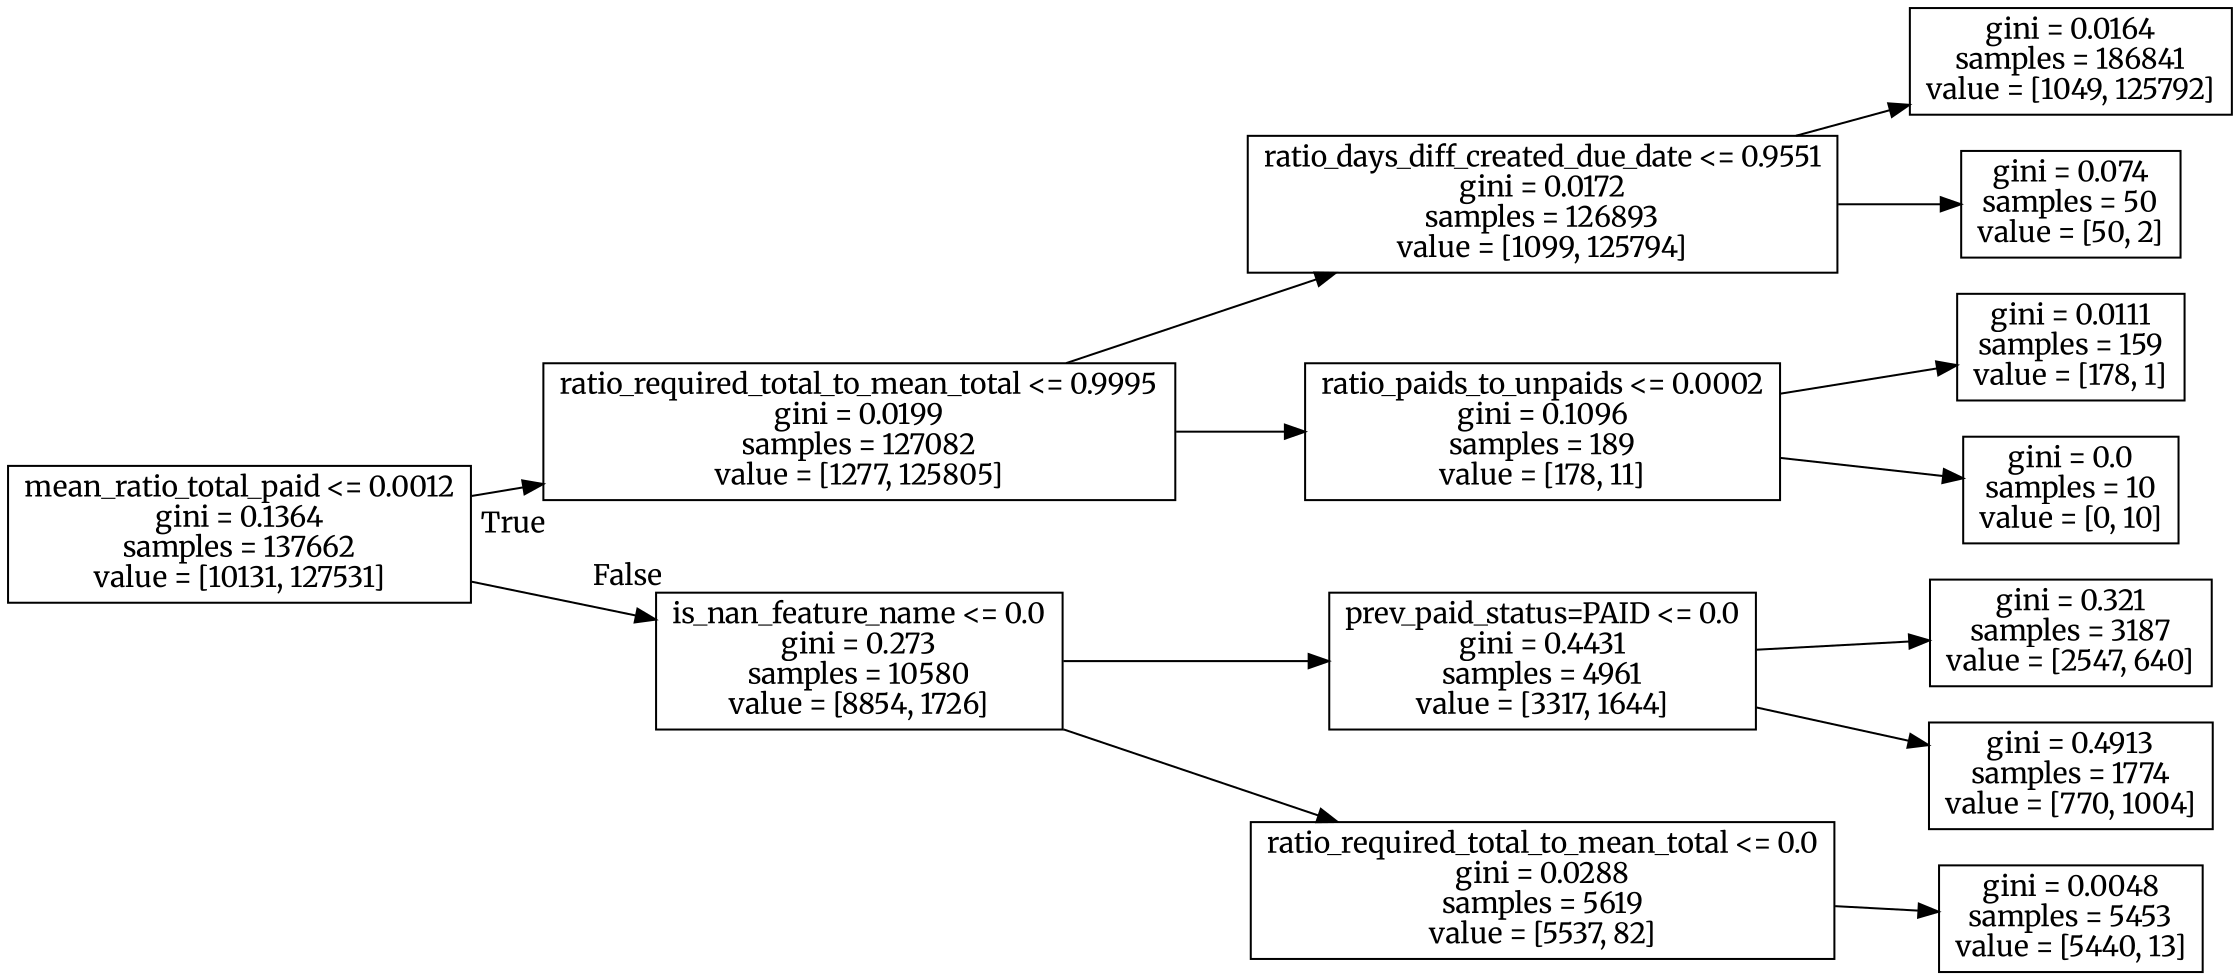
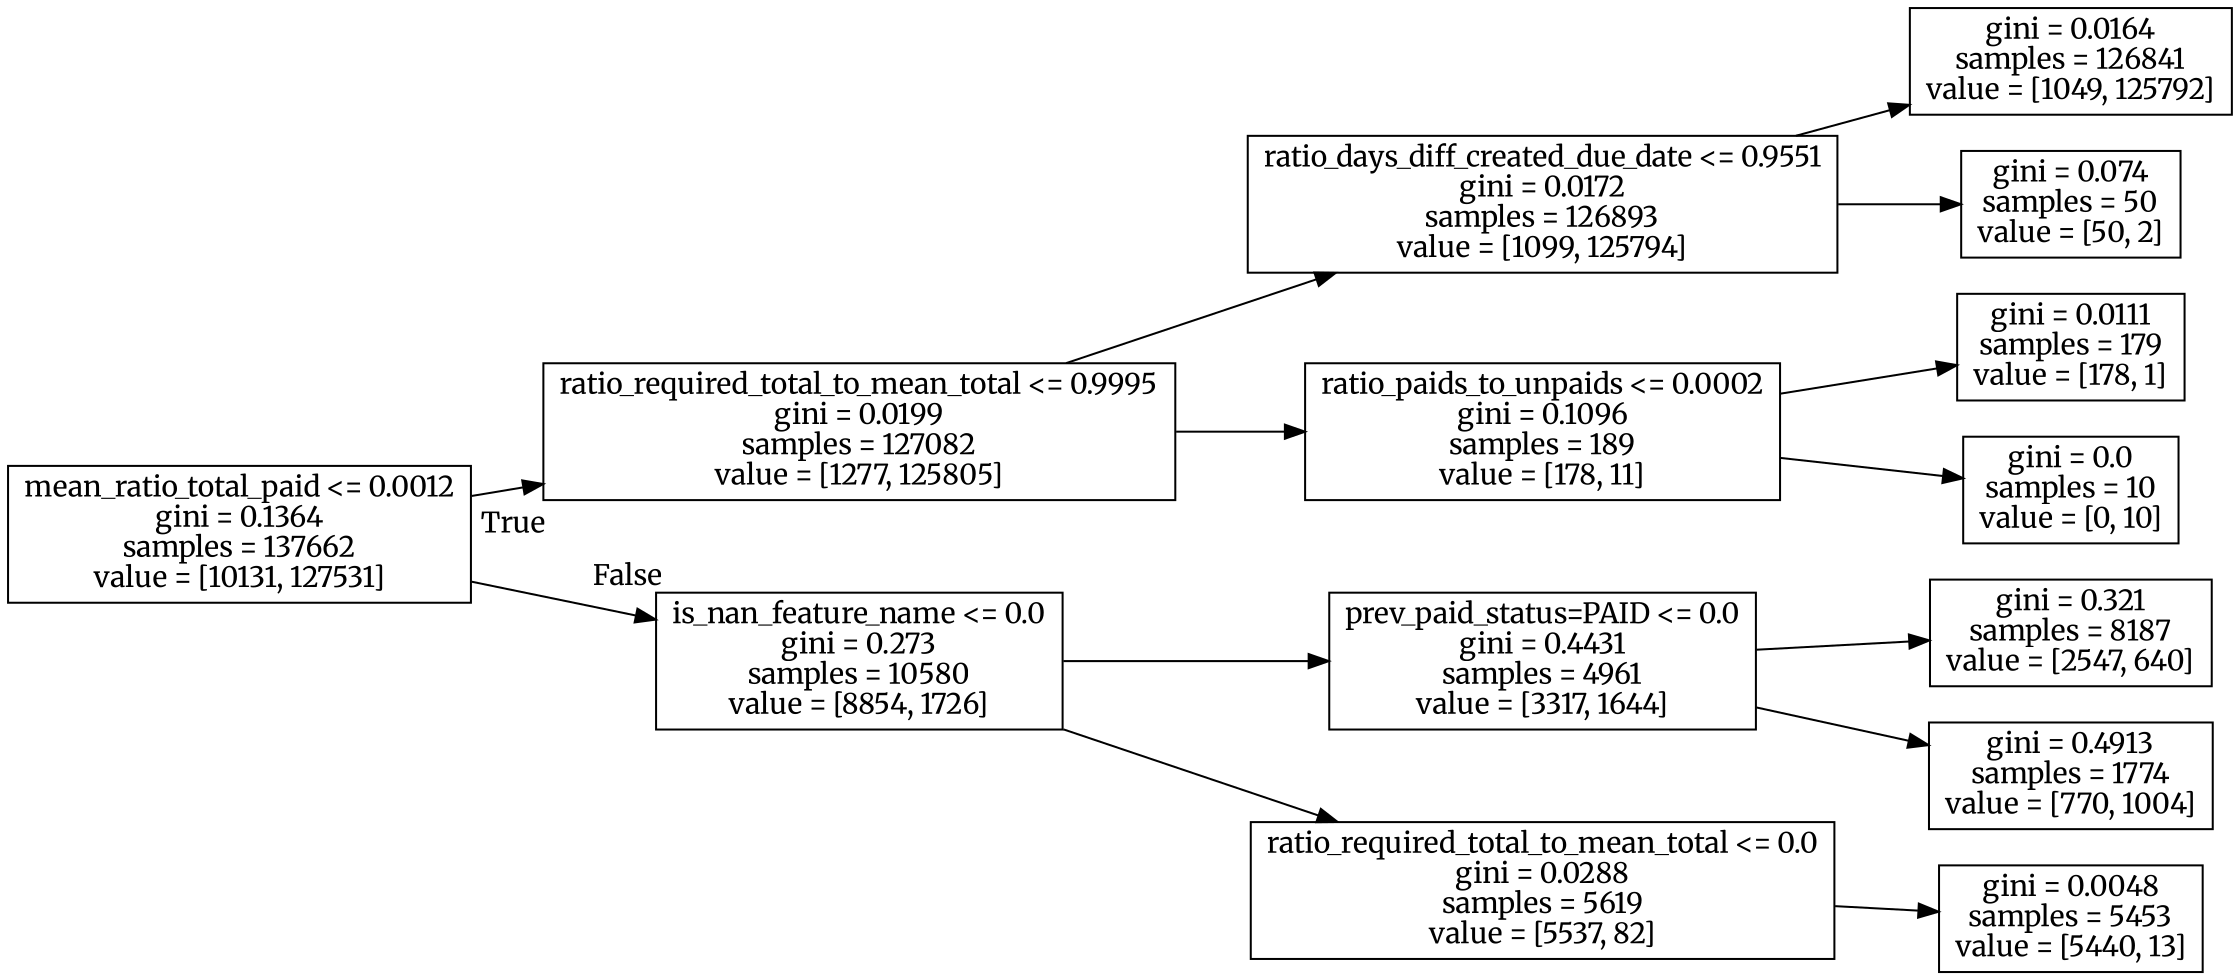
node "gini = 0.0164 samples = 186841 value = [1049, 125792]": label "gini = 0.0164 samples = 186841 value = [1049, 125792]" -> "gini = 0.0164 samples = 126841 value = [1049, 125792]"
node "gini = 0.0111 samples = 159 value = [178, 1]": label "gini = 0.0111 samples = 159 value = [178, 1]" -> "gini = 0.0111 samples = 179 value = [178, 1]"
node "gini = 0.321 samples = 3187 value = [2547, 640]": label "gini = 0.321 samples = 3187 value = [2547, 640]" -> "gini = 0.321 samples = 8187 value = [2547, 640]"
